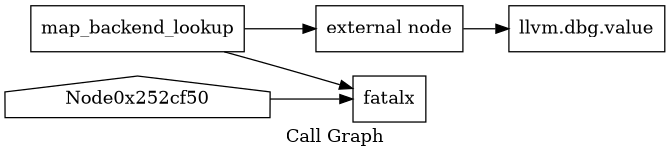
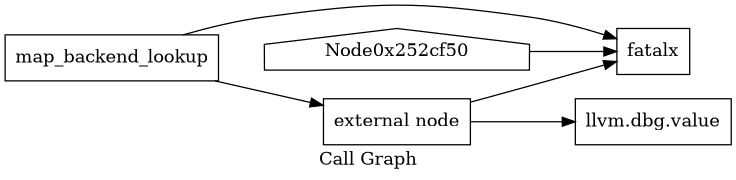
edge "external node" -> "fatalx": added
